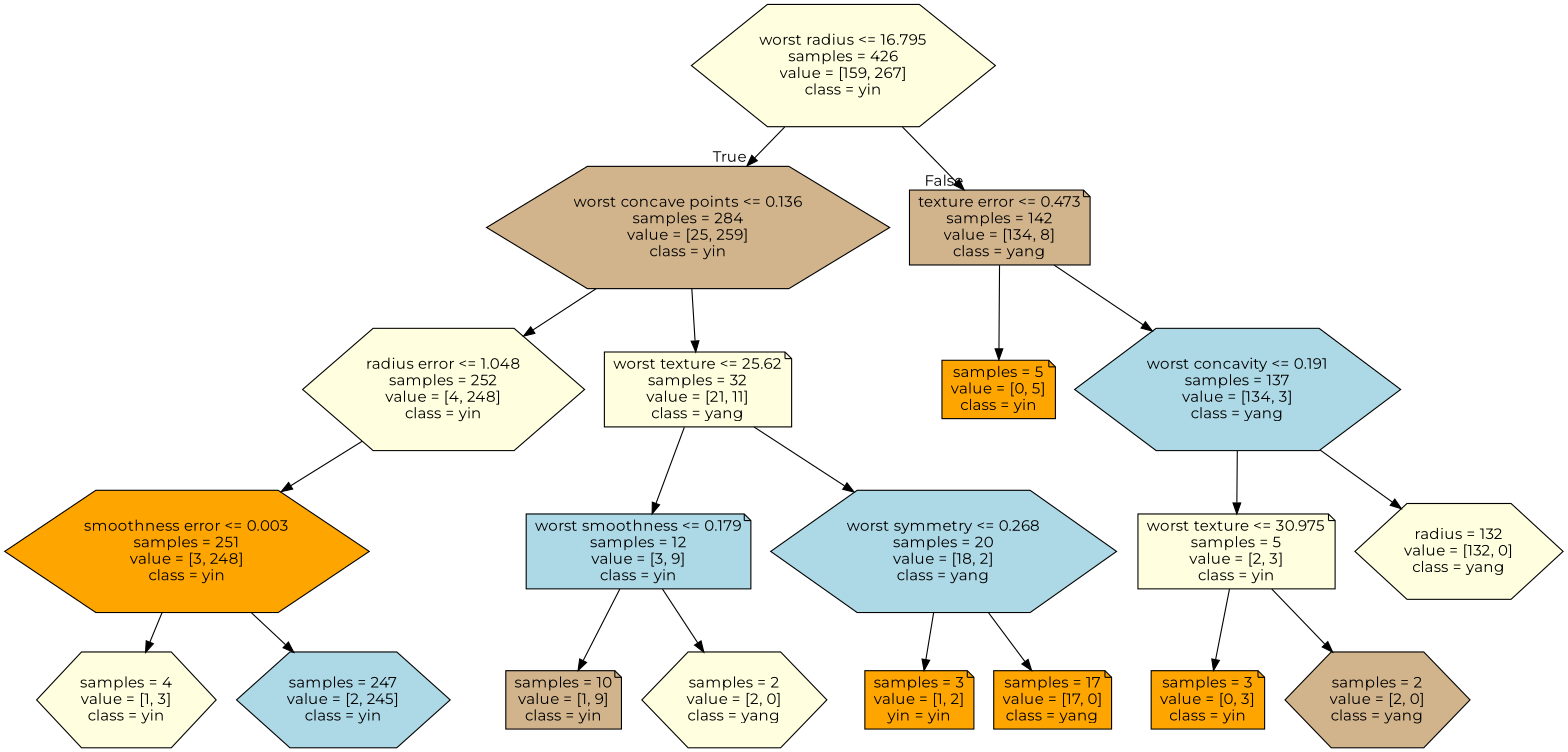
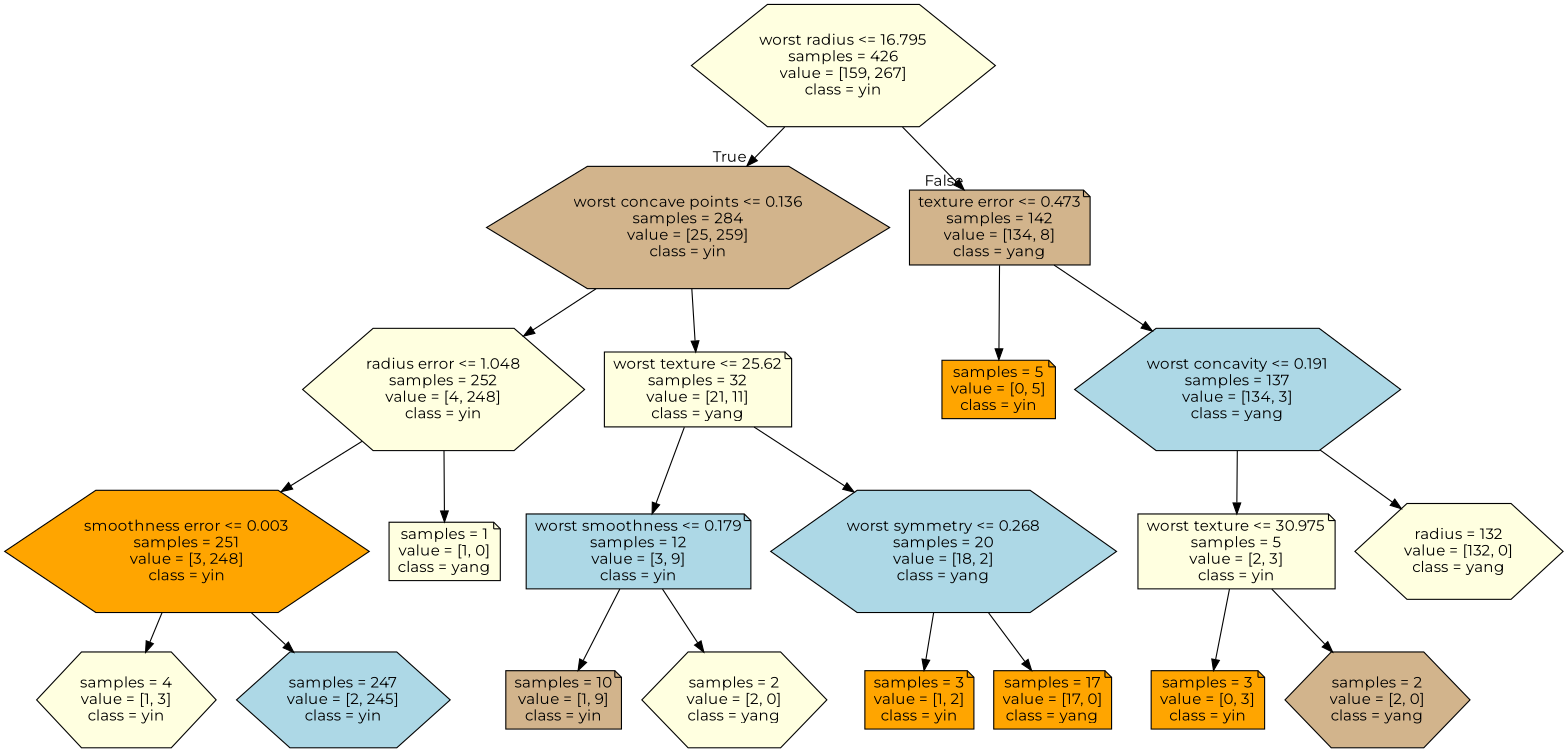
node "samples = 1 value = [1, 0] class = yang": added
node "samples = 3 value = [1, 2] yin = yin": label "samples = 3 value = [1, 2] yin = yin" -> "samples = 3 value = [1, 2] class = yin"
